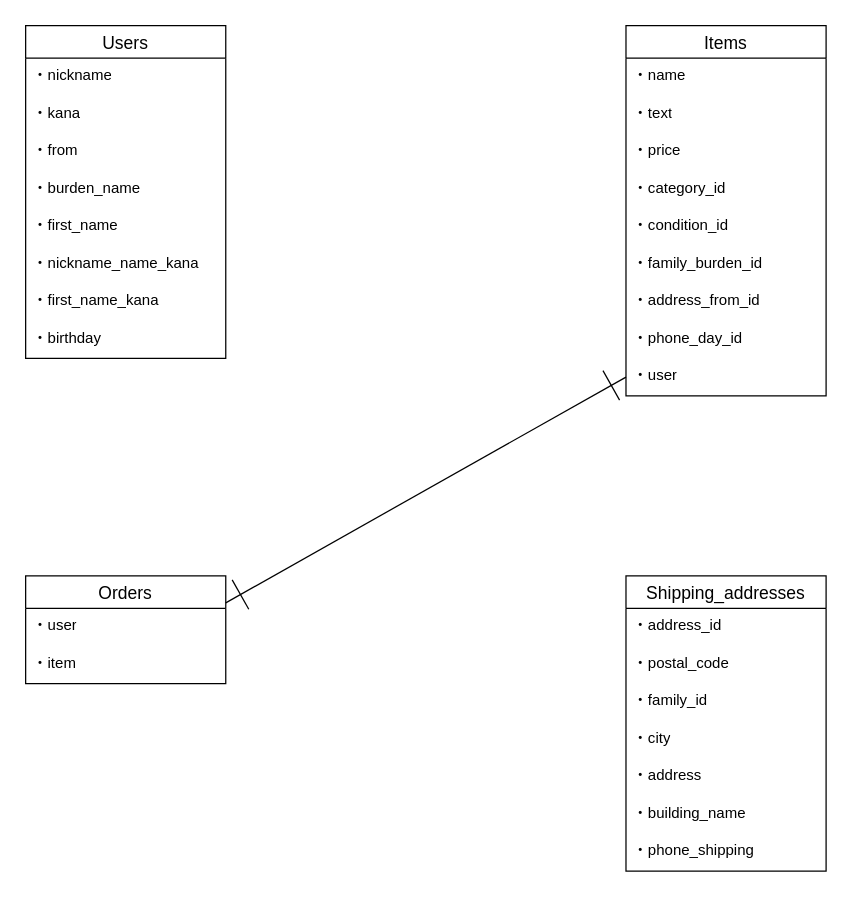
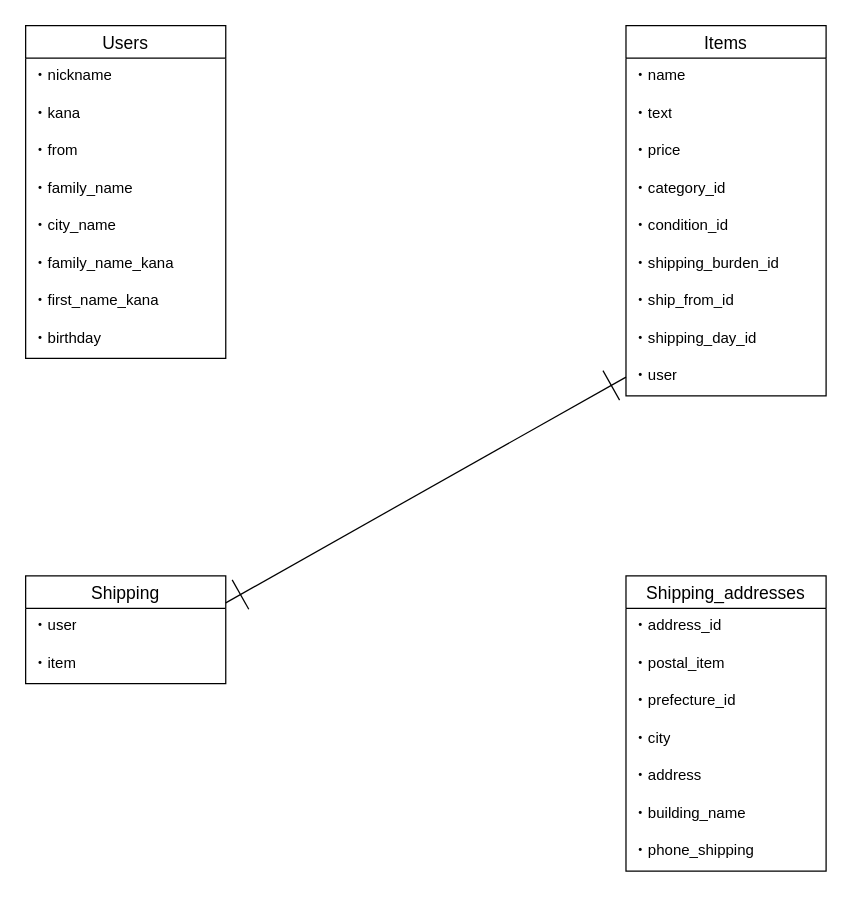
node "・burden_name": label "・burden_name" -> "・family_name"
node "・first_name": label "・first_name" -> "・city_name"
node "・nickname_name_kana": label "・nickname_name_kana" -> "・family_name_kana"
node "・family_burden_id": label "・family_burden_id" -> "・shipping_burden_id"
node "・address_from_id": label "・address_from_id" -> "・ship_from_id"
node "・phone_day_id": label "・phone_day_id" -> "・shipping_day_id"
node "Orders": label "Orders" -> "Shipping"
node "・postal_code": label "・postal_code" -> "・postal_item"
node "・family_id": label "・family_id" -> "・prefecture_id"
